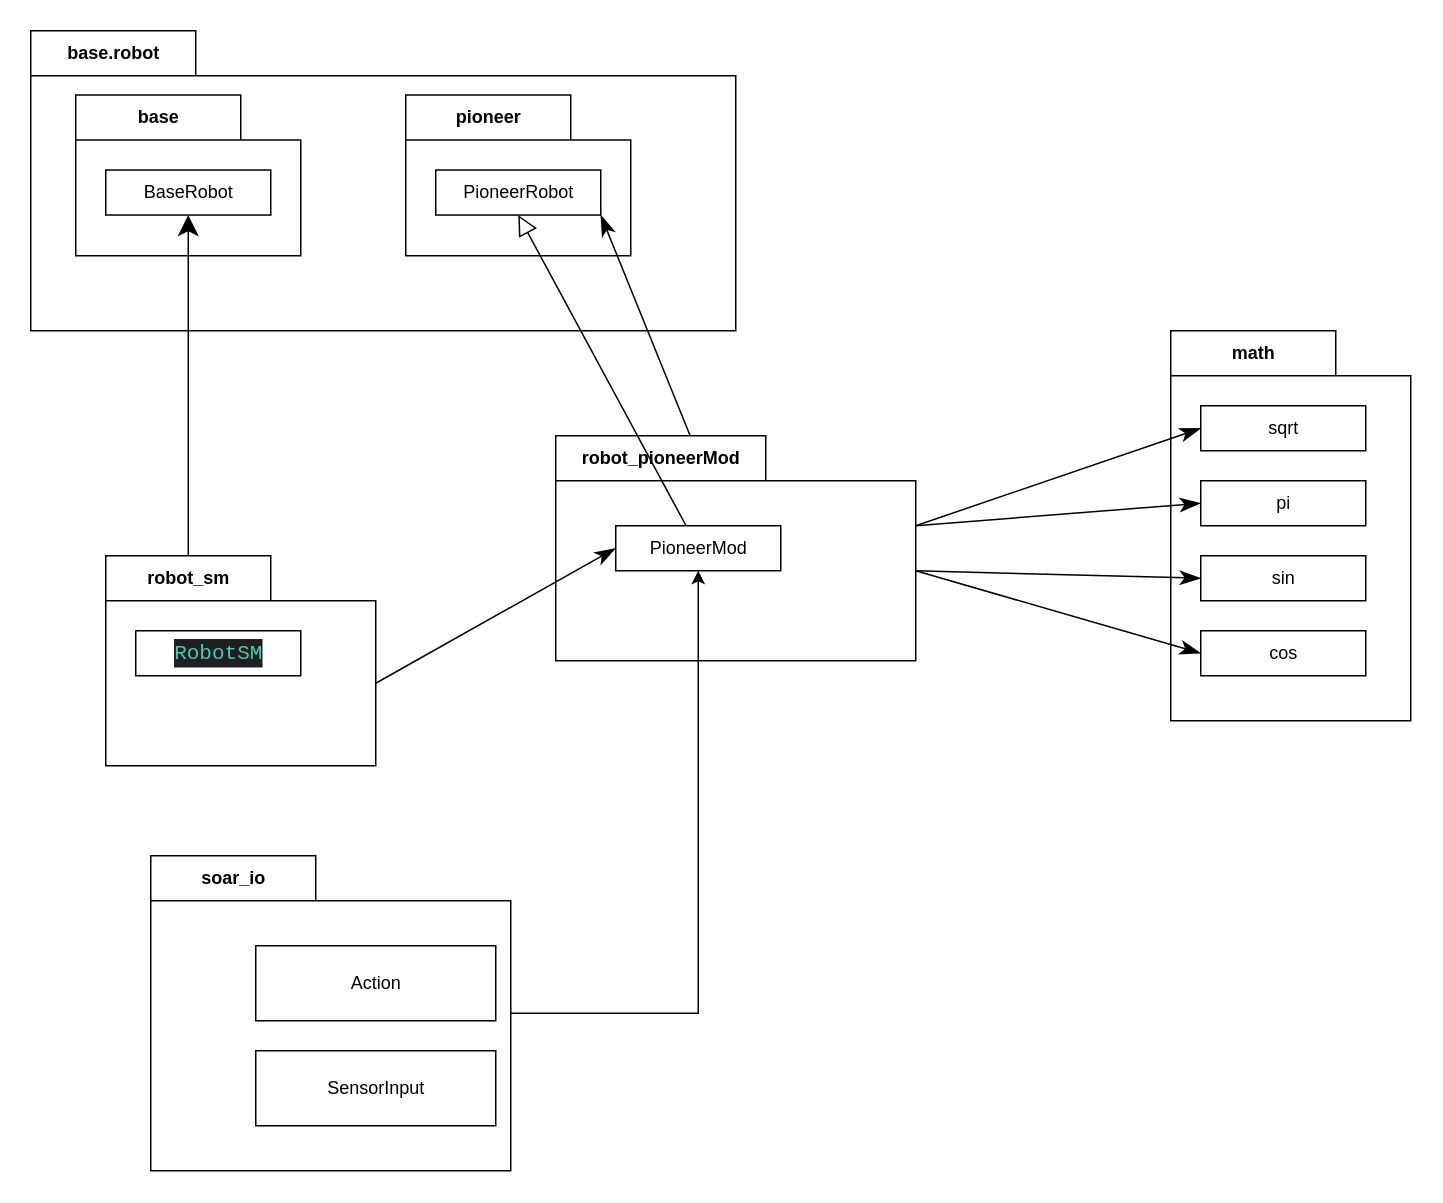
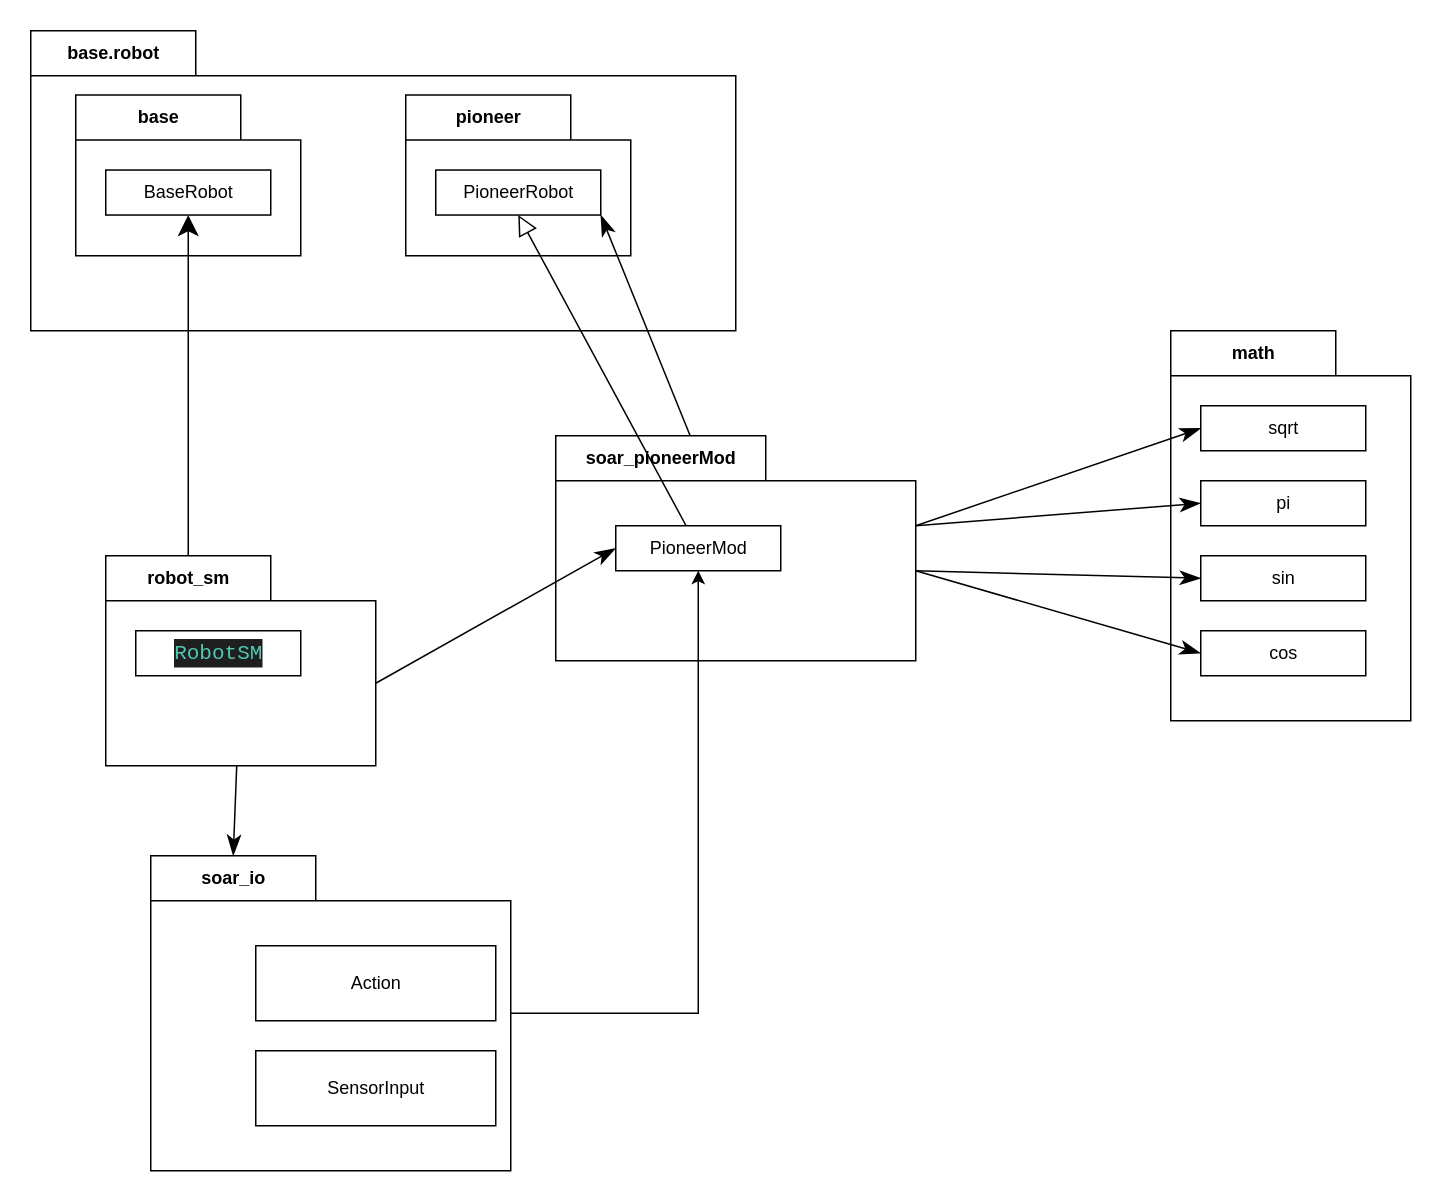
node "robot_pioneerMod": label "robot_pioneerMod" -> "soar_pioneerMod"
edge "robot_sm" -> "soar_io": added
